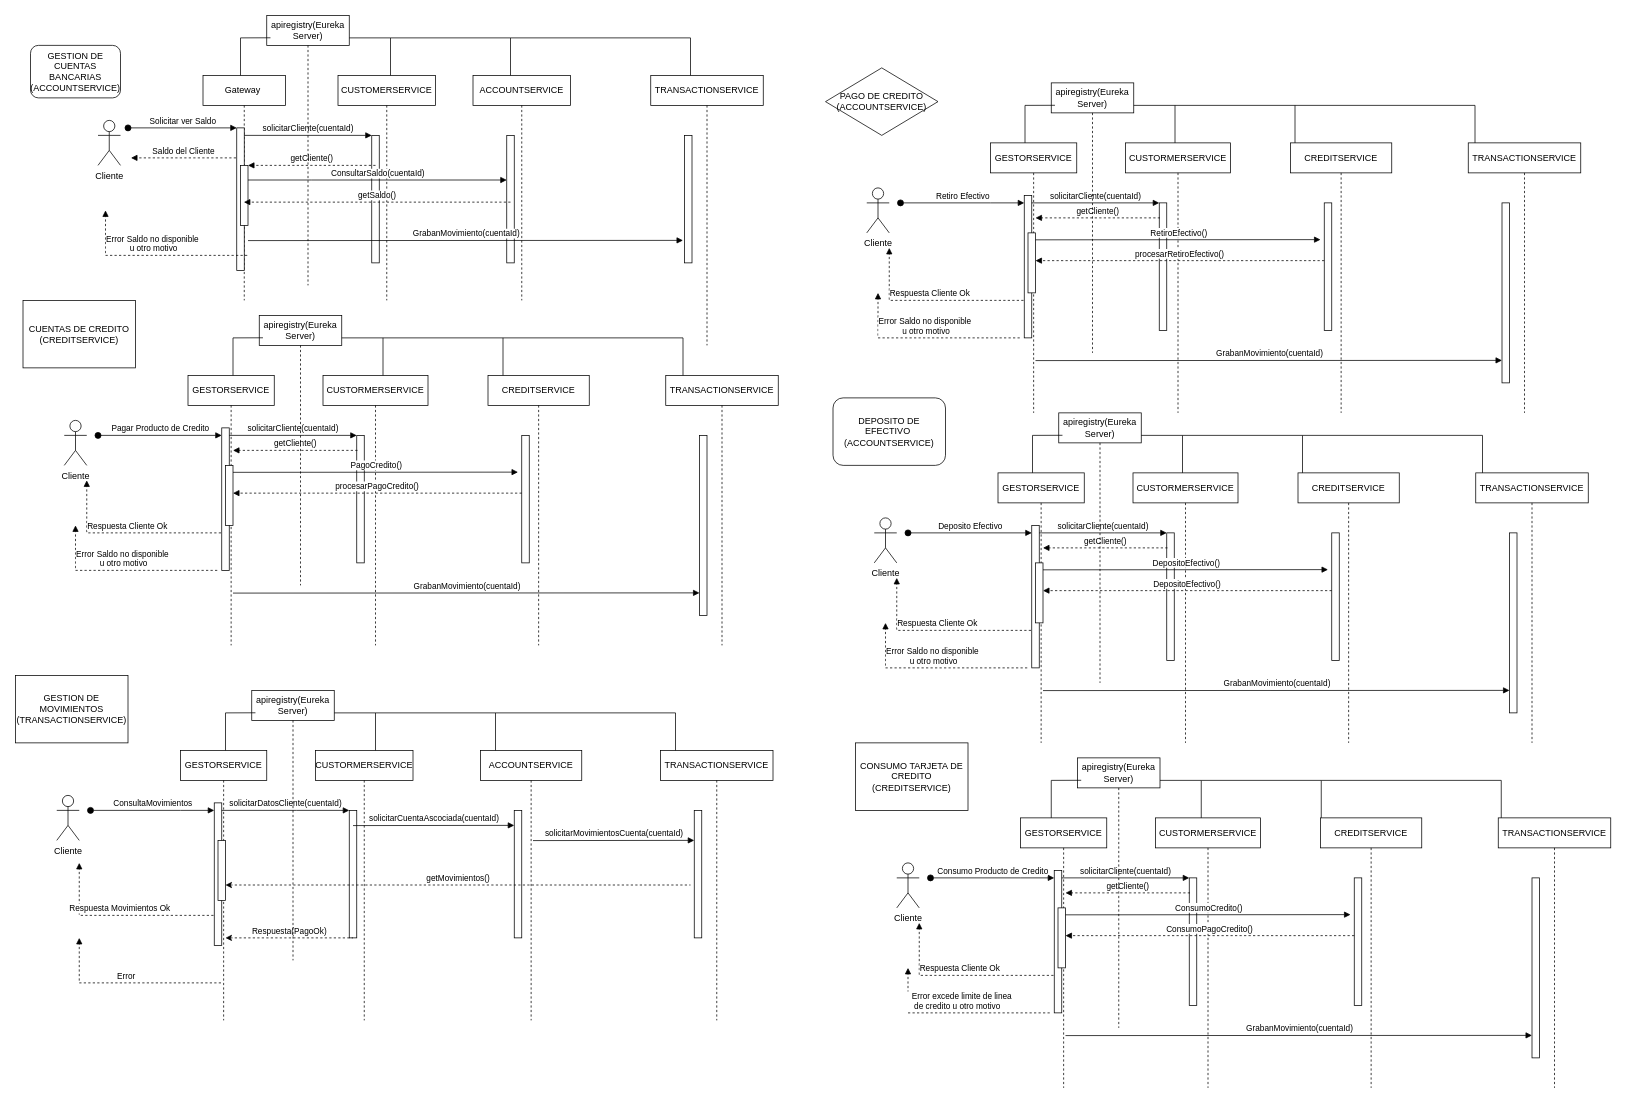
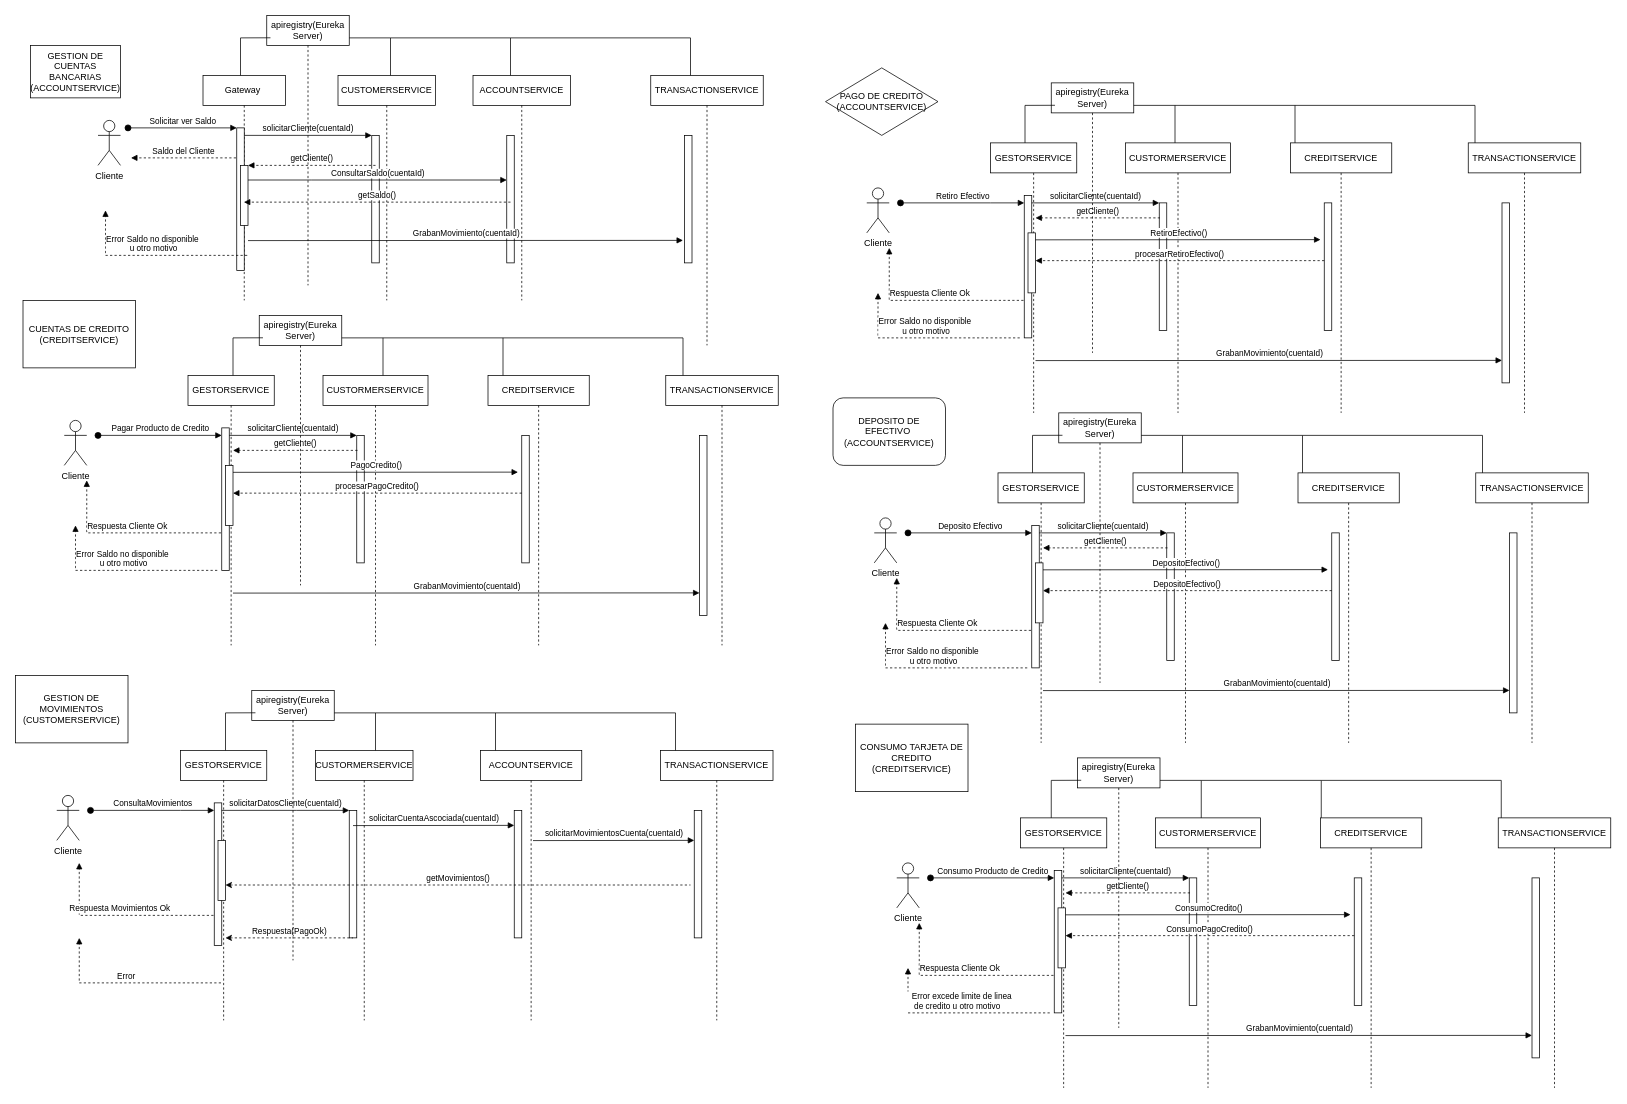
node "GESTION DE CUENTAS BANCARIAS (ACCOUNTSERVICE)": shape rounded rectangle -> rectangle
node "GESTION DE MOVIMIENTOS (TRANSACTIONSERVICE)": label "GESTION DE MOVIMIENTOS (TRANSACTIONSERVICE)" -> "GESTION DE MOVIMIENTOS (CUSTOMERSERVICE)"
node "CONSUMO TARJETA DE CREDITO (CREDITSERVICE)": moved (912, 777) -> (912, 758)
